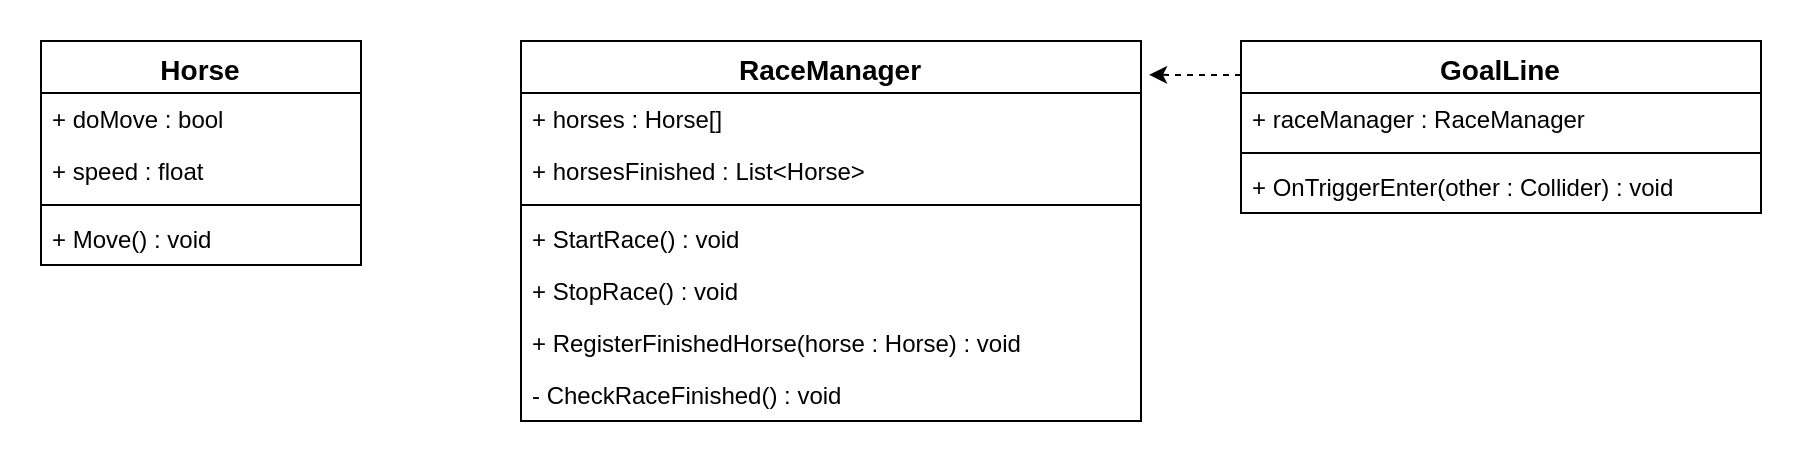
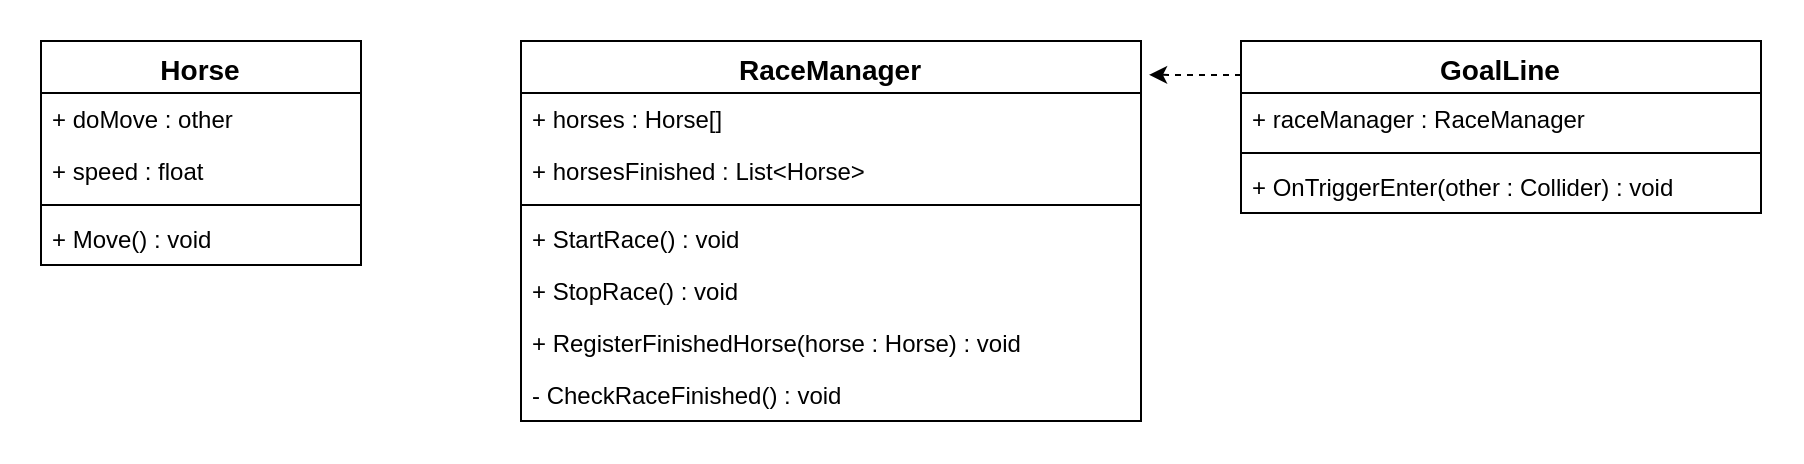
node "+ doMove : bool": label "+ doMove : bool" -> "+ doMove : other"
